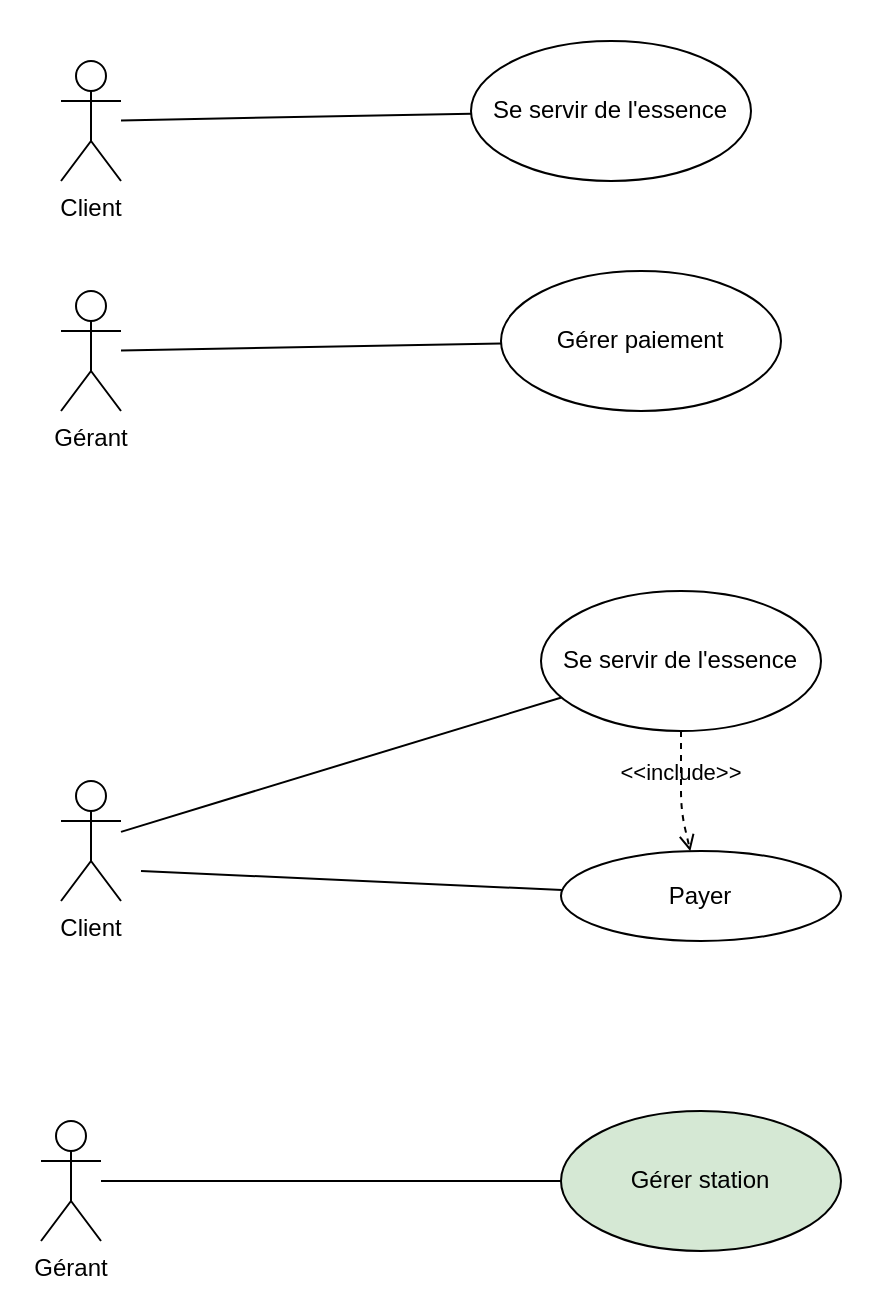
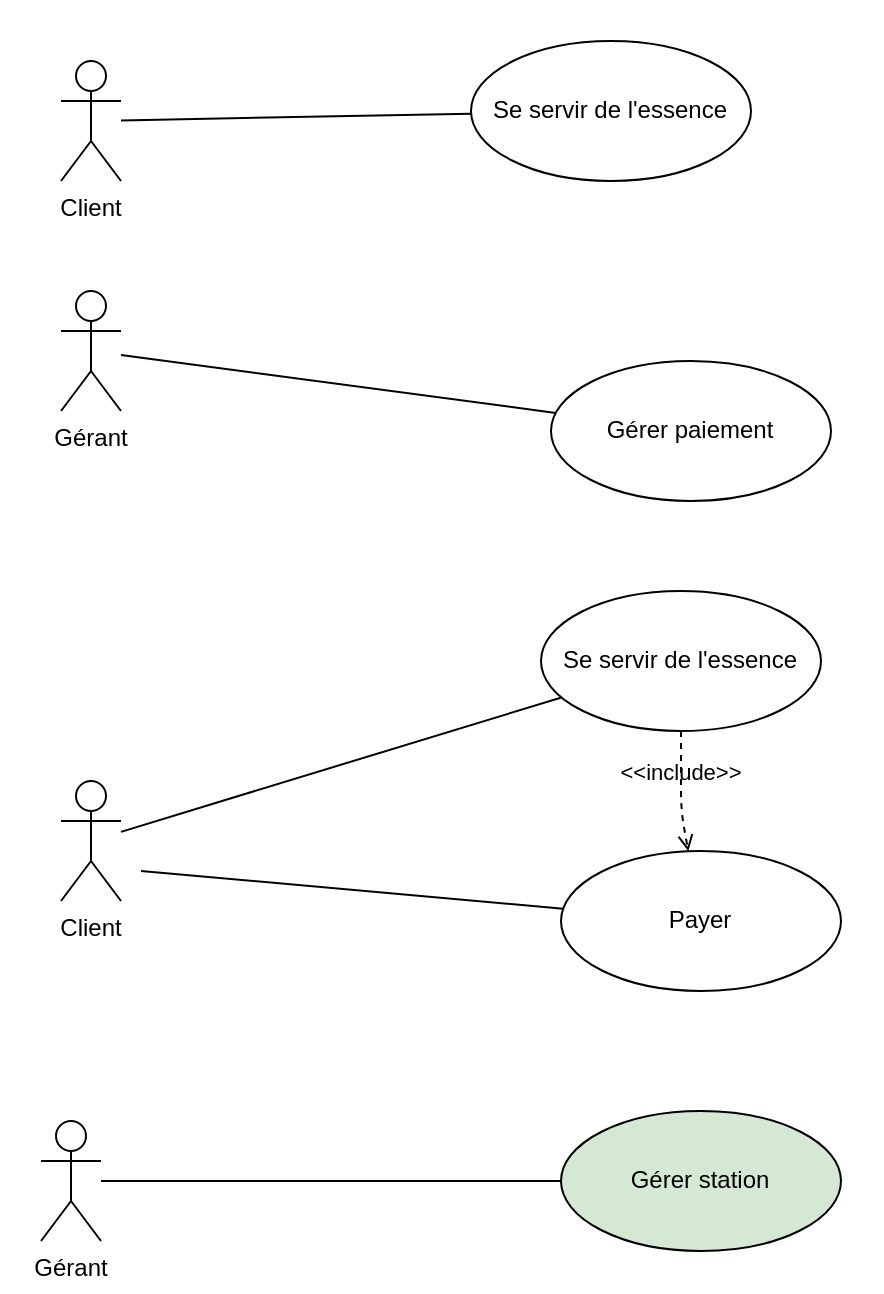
node "Gérer paiement": moved (641, 341) -> (691, 431)
node "Payer": size 280x90 -> 280x140
